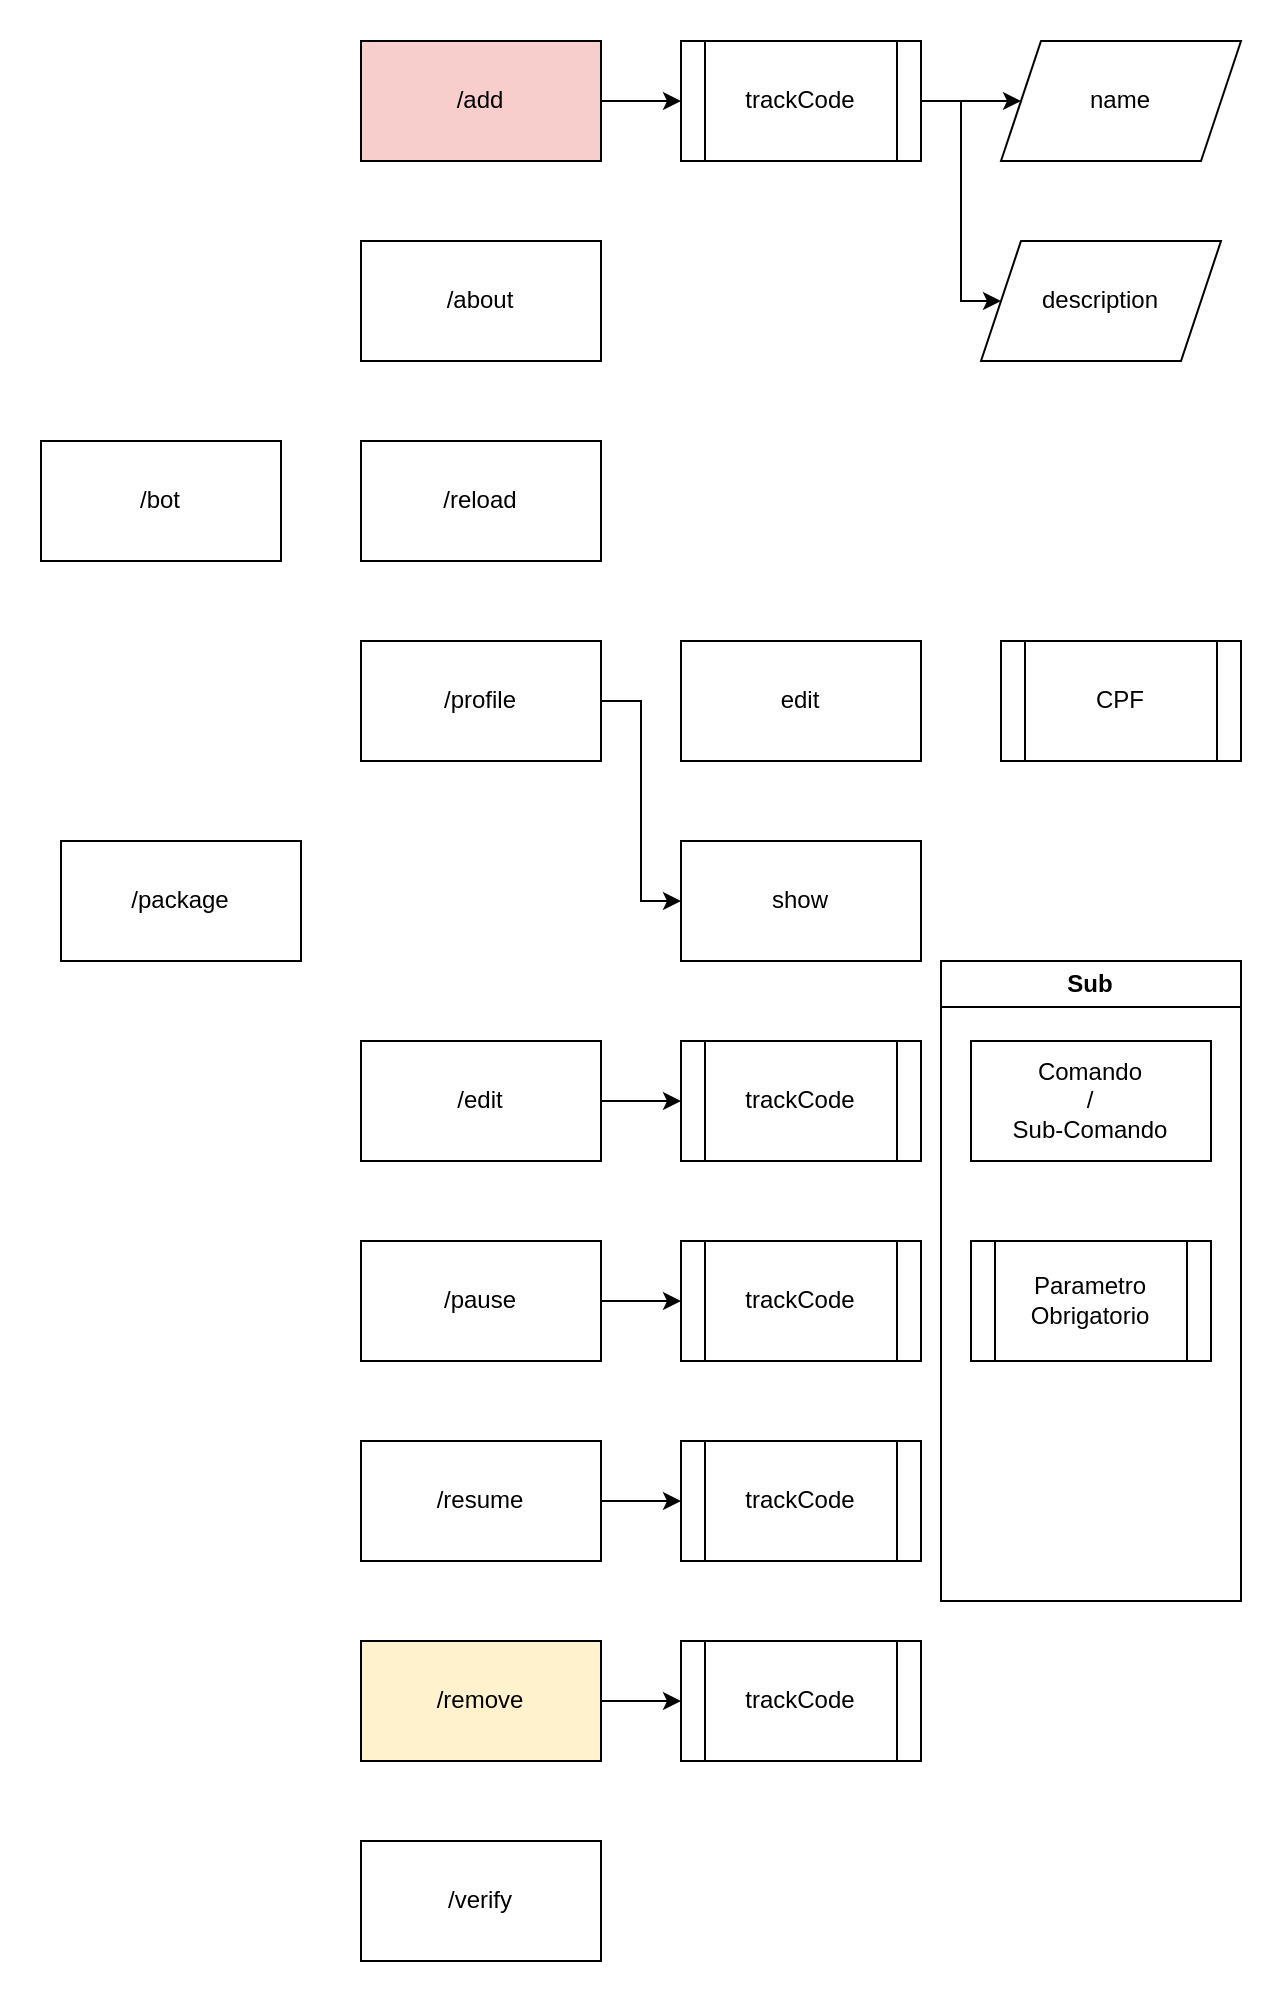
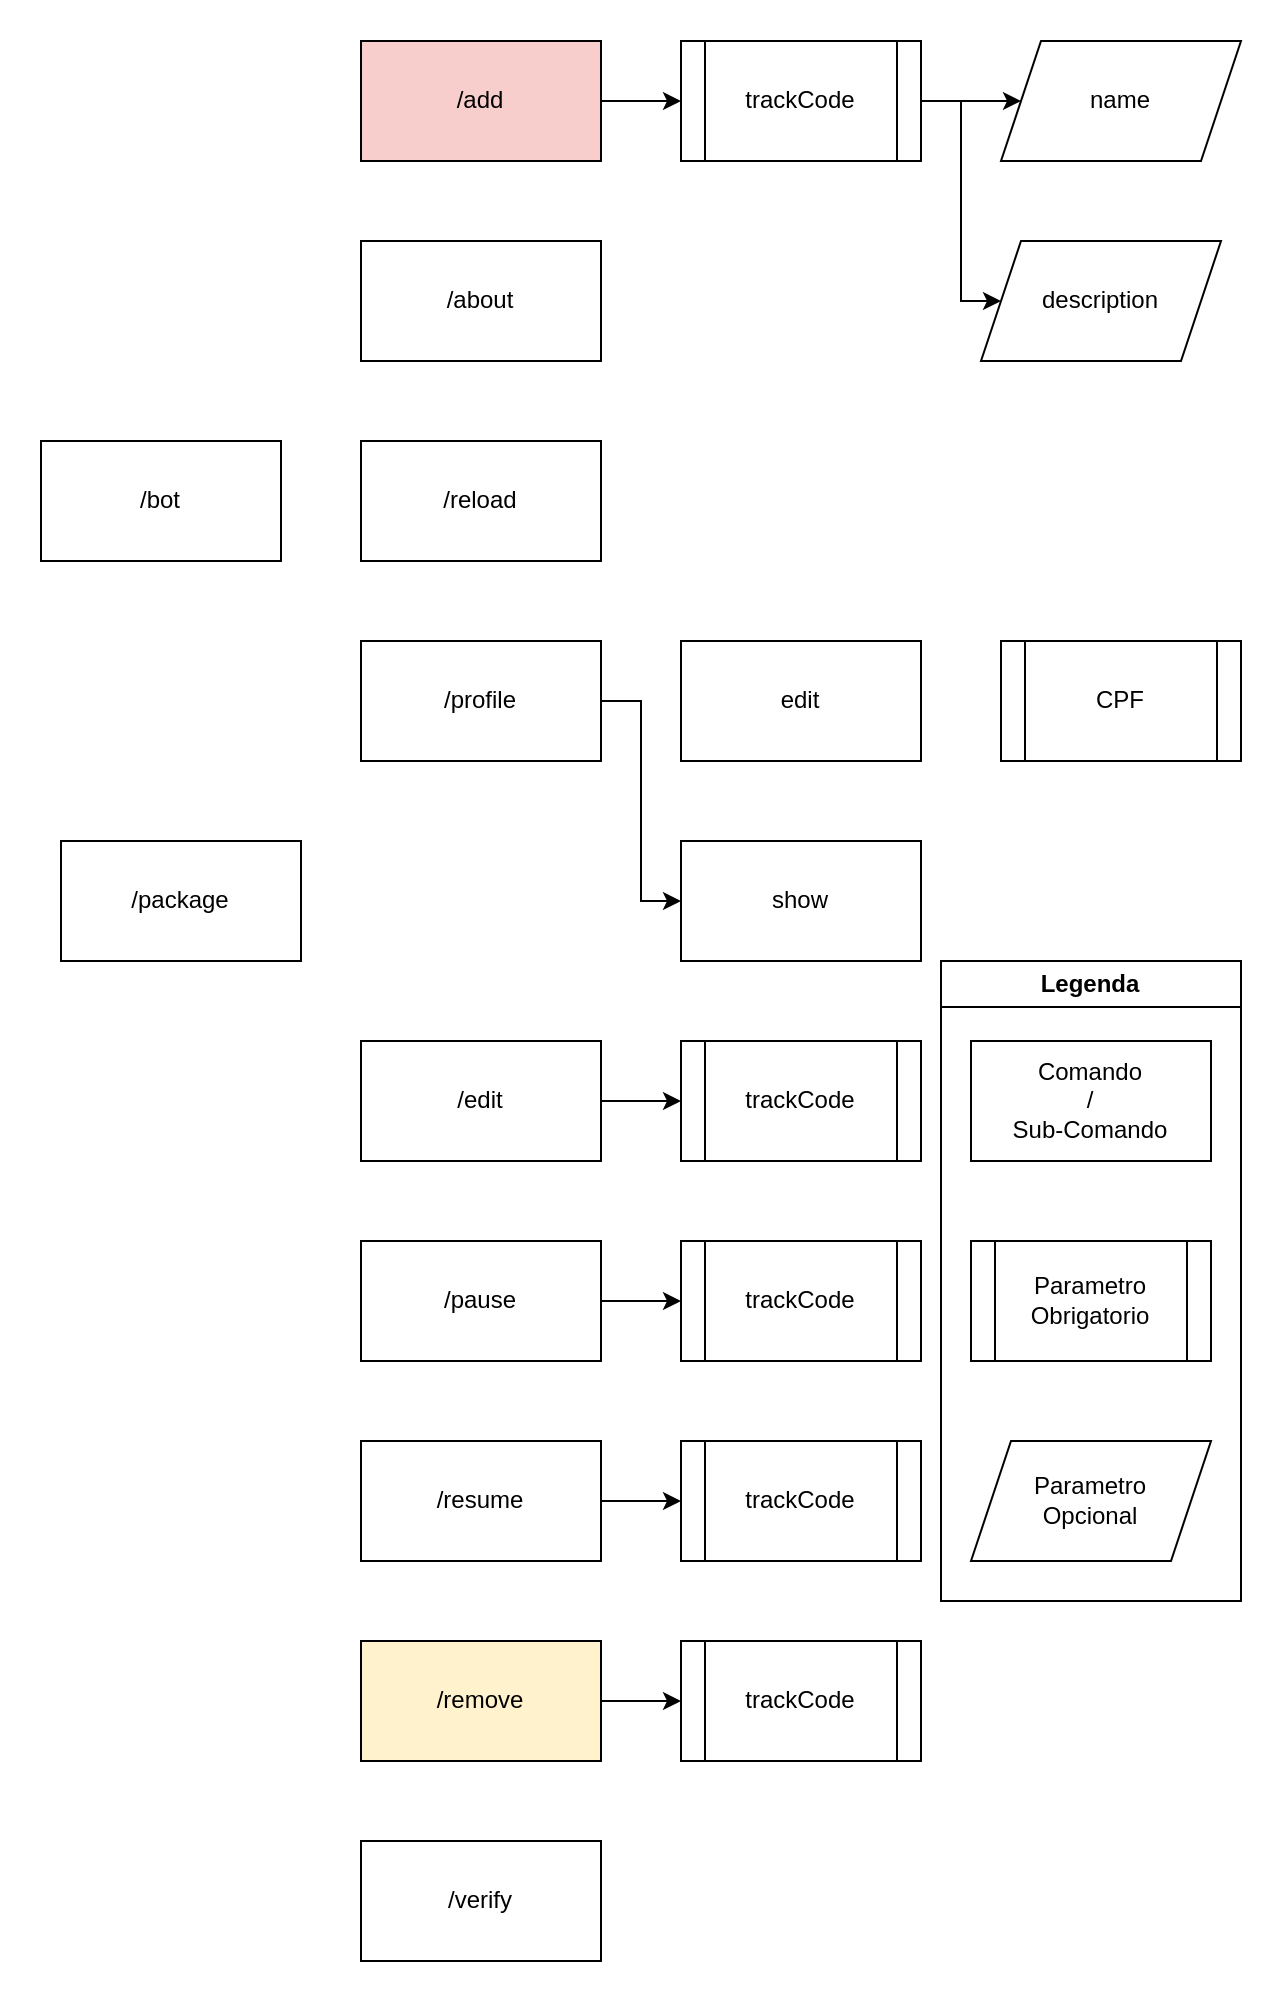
node "Sub": label "Sub" -> "Legenda"
node "Parametro Opcional": added
